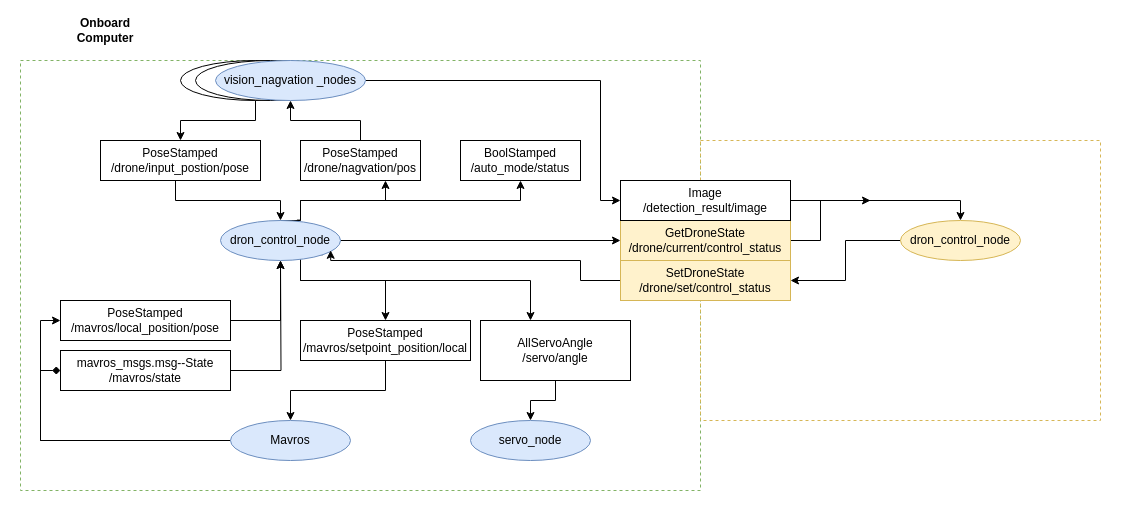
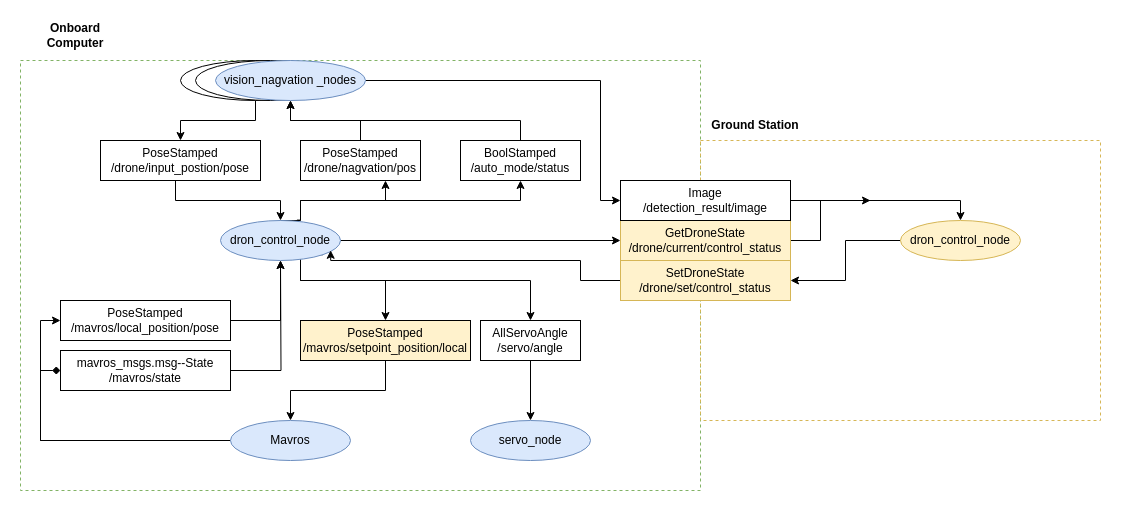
node "Onboard Computer": moved (106, 31) -> (76, 36)
edge "BoolStamped /auto_mode/status" -> "vision_nagvation _nodes": added
node "Ground Station": added
node "PoseStamped /mavros/setpoint_position/local": fillcolor #ffffff -> #fff2cc
node "AllServoAngle /servo/angle": size 150x60 -> 100x40
